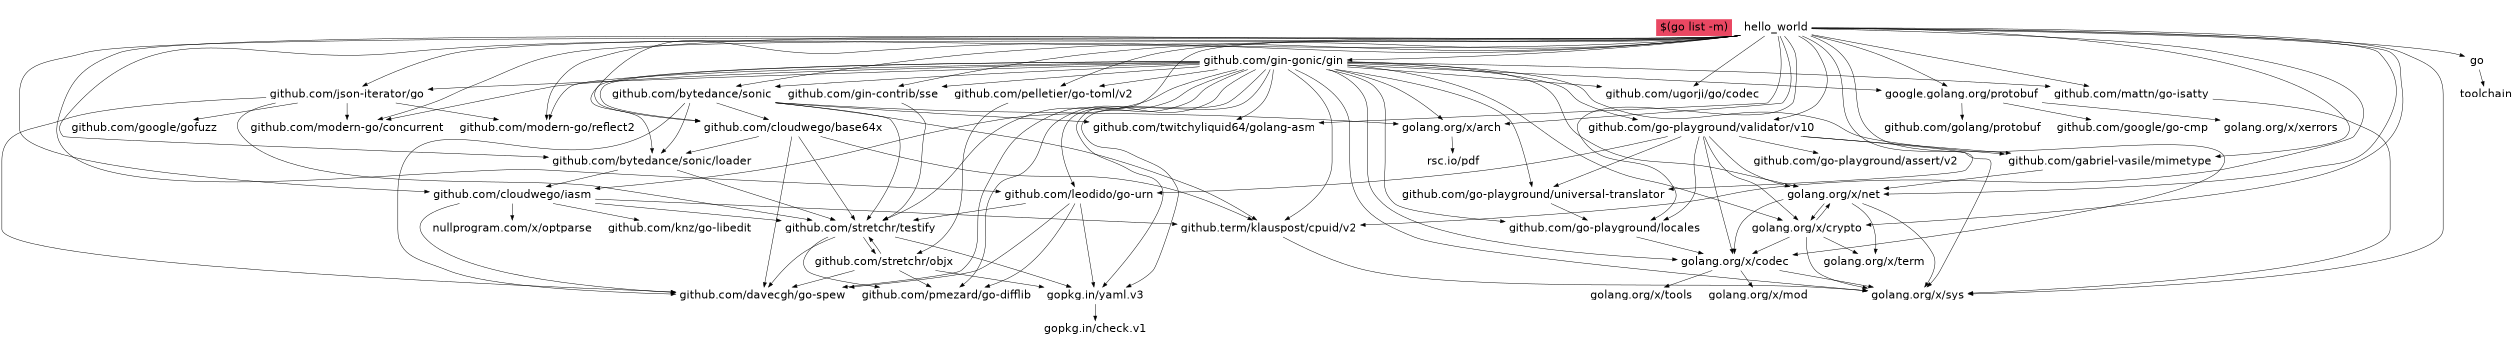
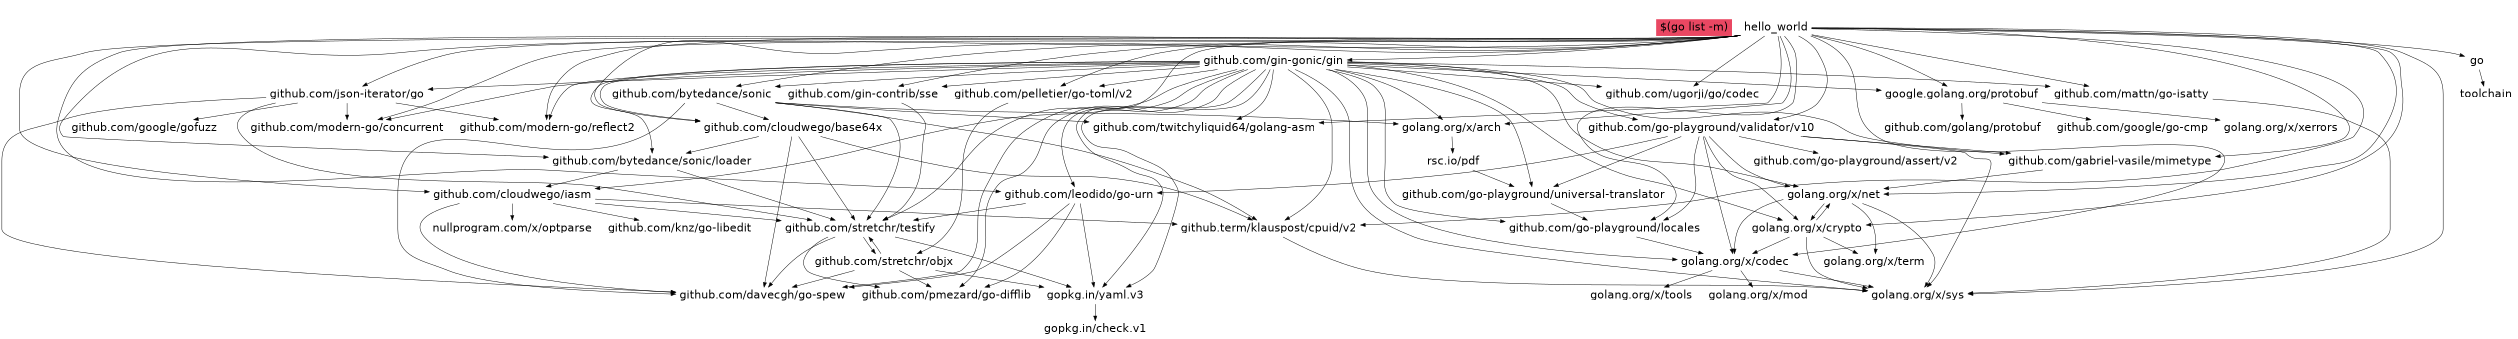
edge "github.com/bytedance/sonic" -> "github.com/bytedance/sonic/loader": removed
edge "hello_world" -> "github.com/go-playground/universal-translator": now "rsc.io/pdf" -> "github.com/go-playground/universal-translator"
